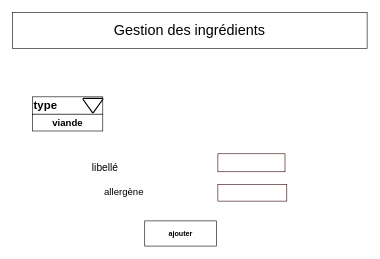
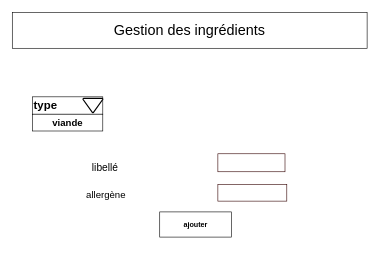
node "allergène": moved (124, 192) -> (106, 195)
node "ajouter": moved (181, 234) -> (196, 225)
